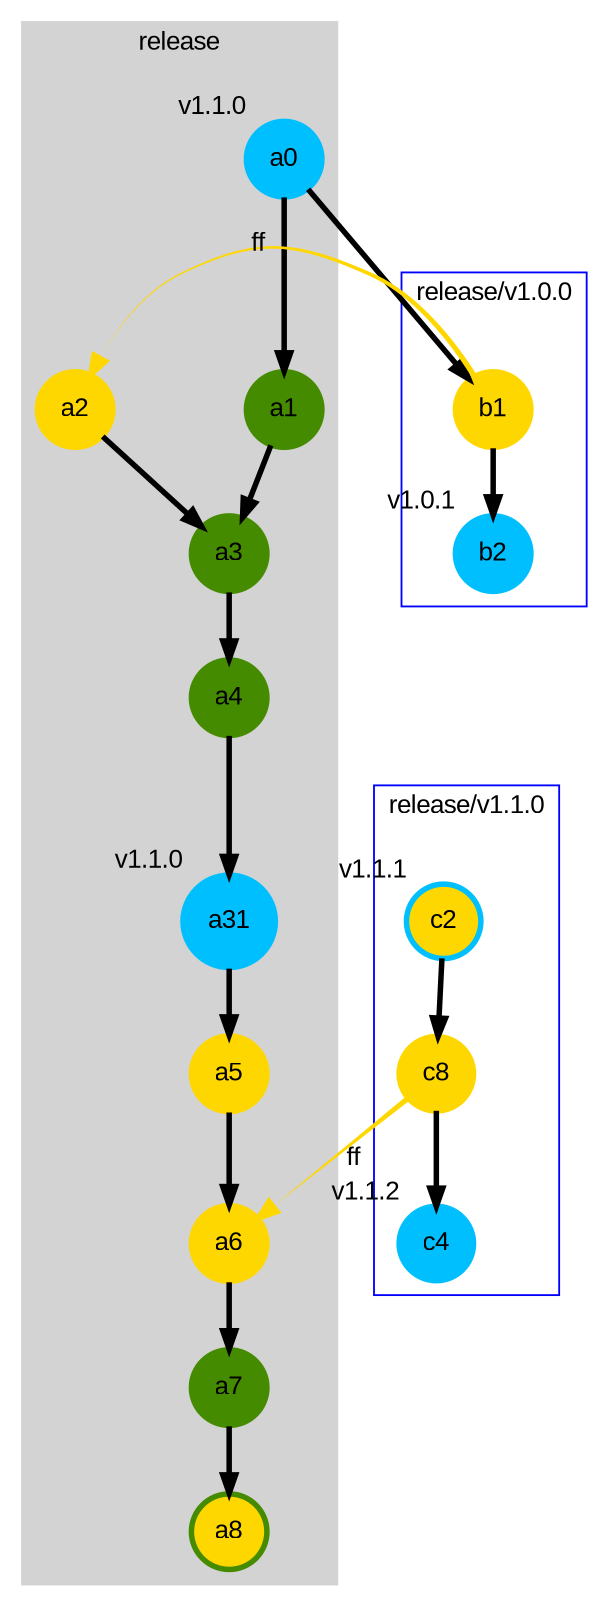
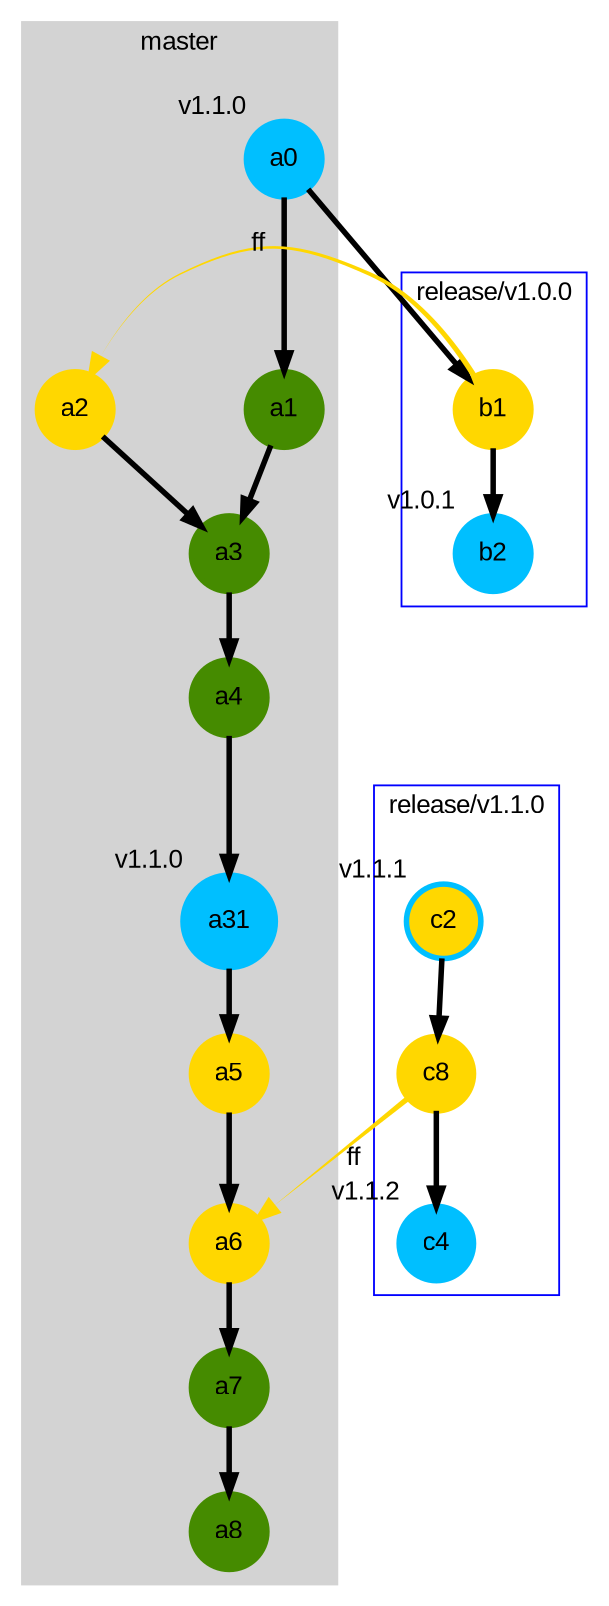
cluster "release": label "release" -> "master"
node "a8": fillcolor gold -> chartreuse4
